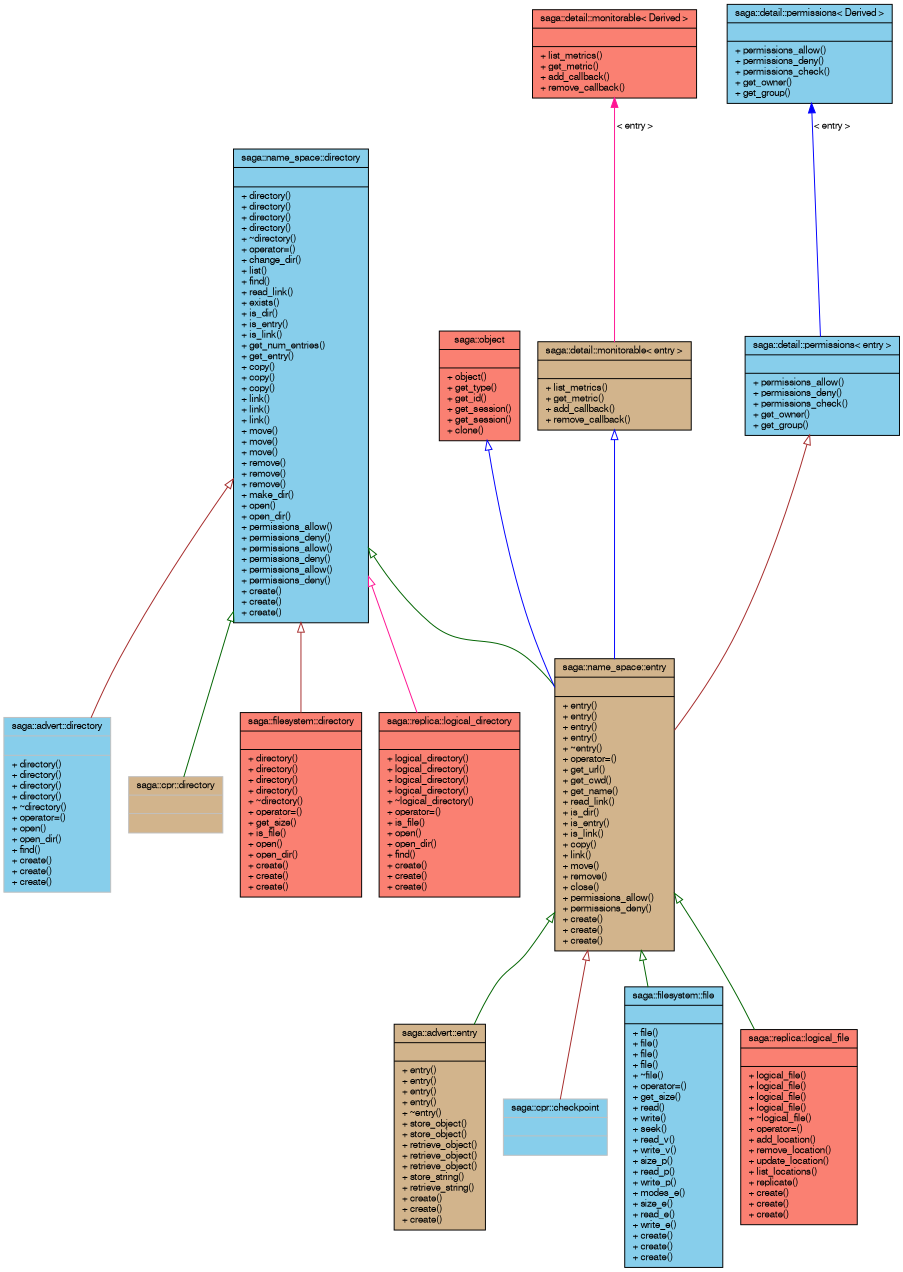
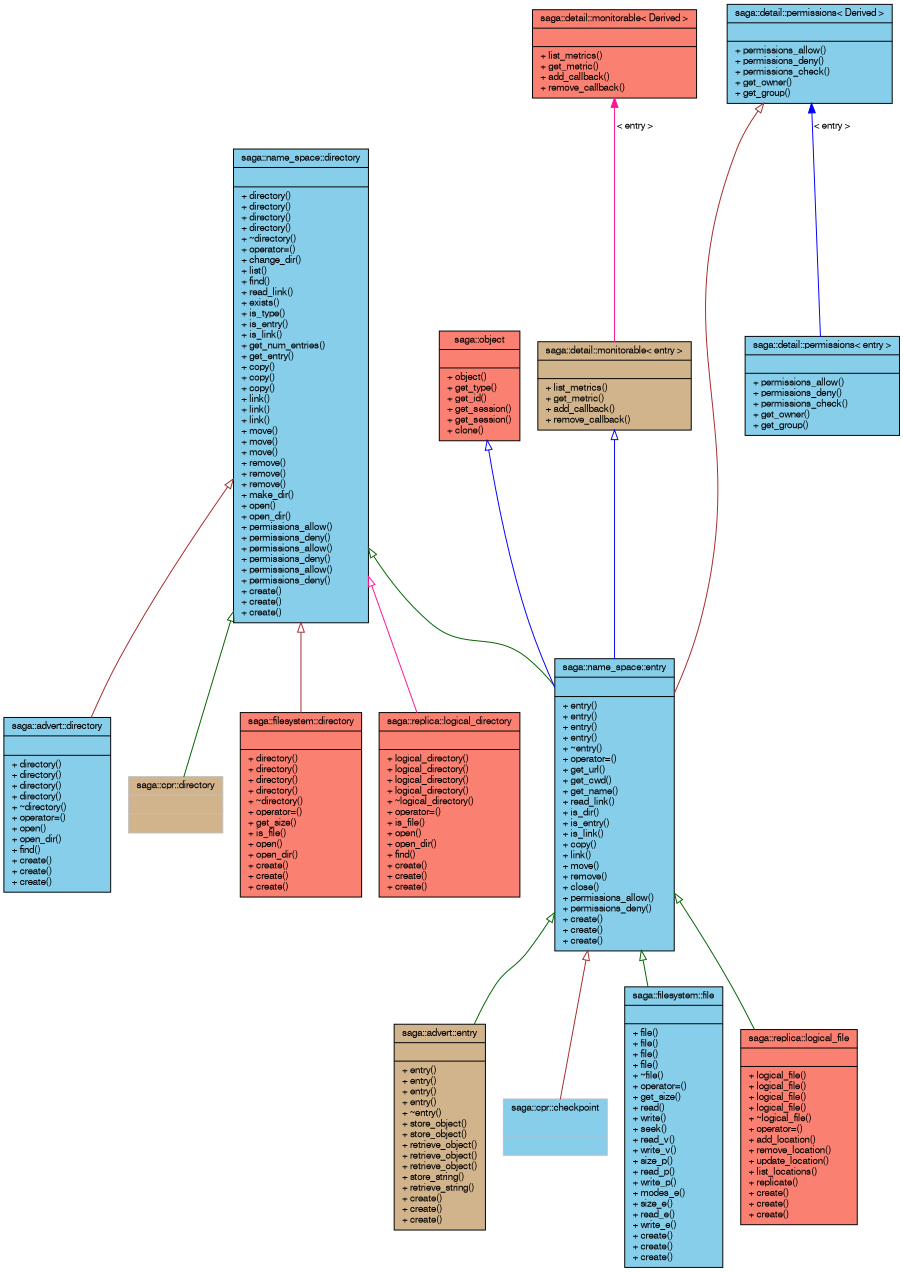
node "saga::name_space::directory": text "+ is_dir()" -> "+ is_type()"
edge "saga::name_space::entry" -> "saga::detail::permissions< entry >": now "saga::name_space::entry" -> "saga::detail::permissions< Derived >"
node "saga::advert::directory": color grey75 -> black
node "saga::name_space::entry": fillcolor tan -> skyblue
